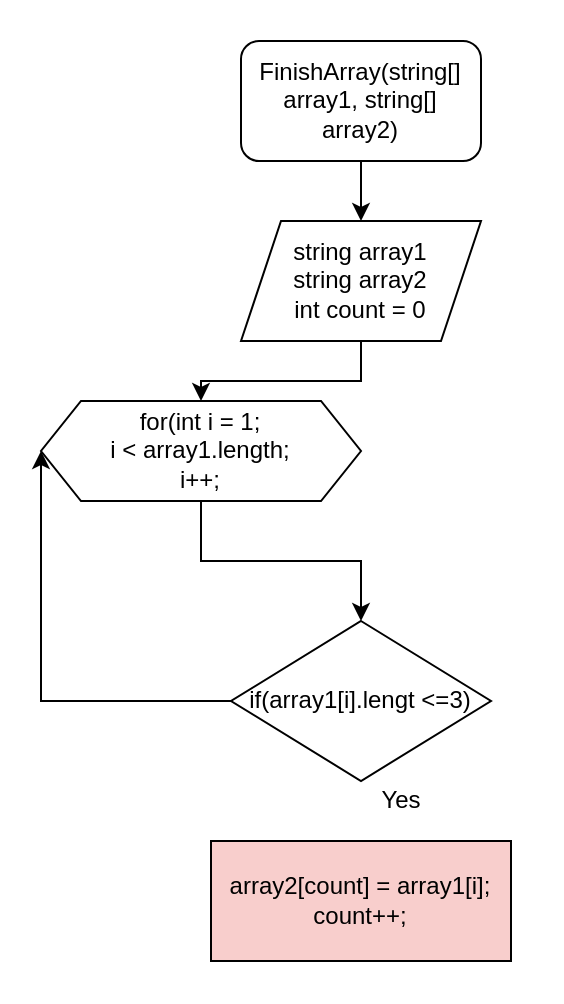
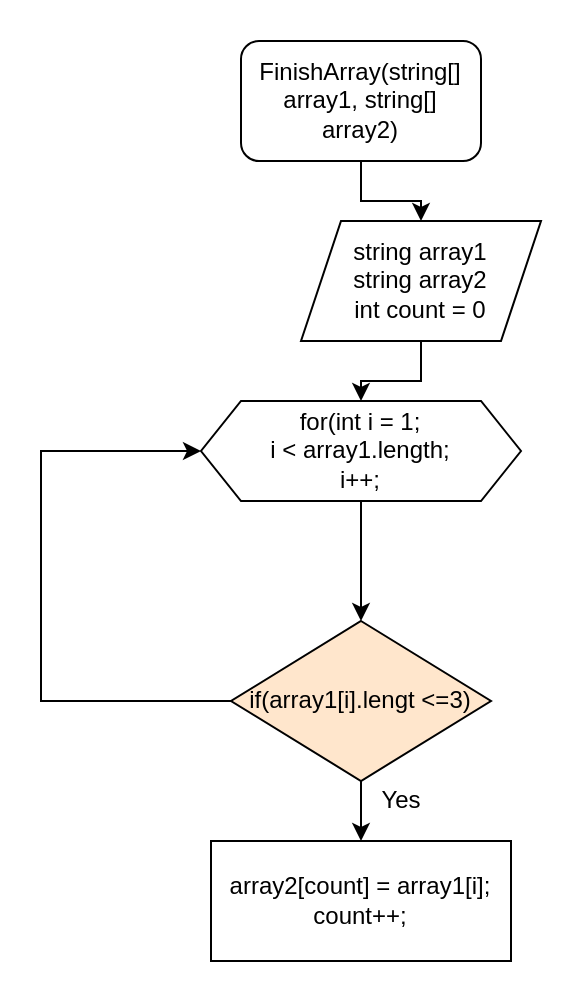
node "string array1 string array2 int count = 0": moved (361, 281) -> (421, 281)
node "for(int i = 1; i < array1.length; i++;": moved (201, 451) -> (361, 451)
node "if(array1[i].lengt <=3)": fillcolor #ffffff -> #ffe6cc
edge "if(array1[i].lengt <=3)" -> "array2[count] = array1[i]; count++;": added
node "array2[count] = array1[i]; count++;": fillcolor #f8cecc -> #ffffff
